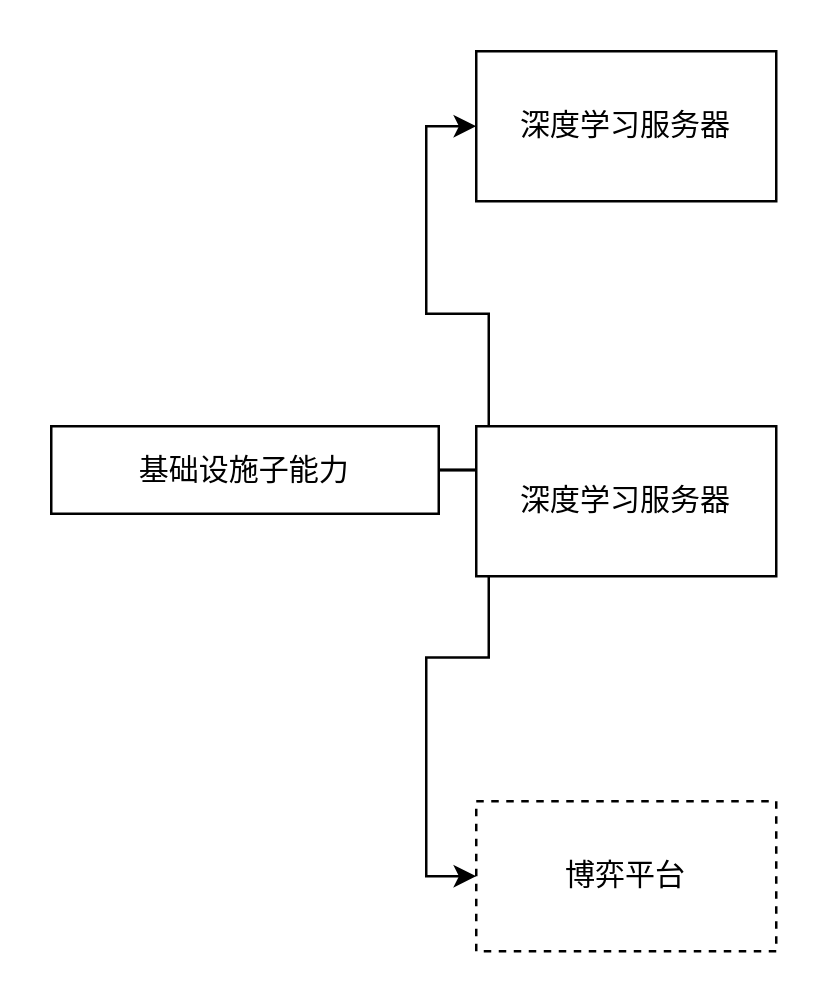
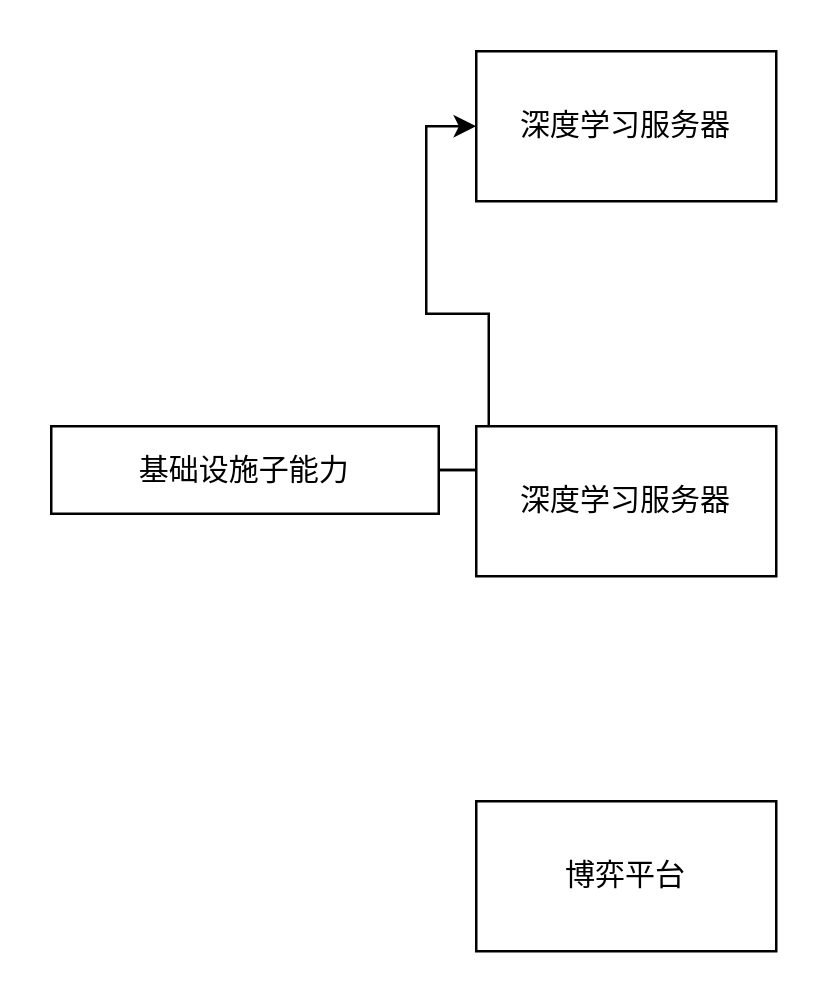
edge "基础设施子能力" -> "博弈平台": removed
node "博弈平台": style dashed -> solid
